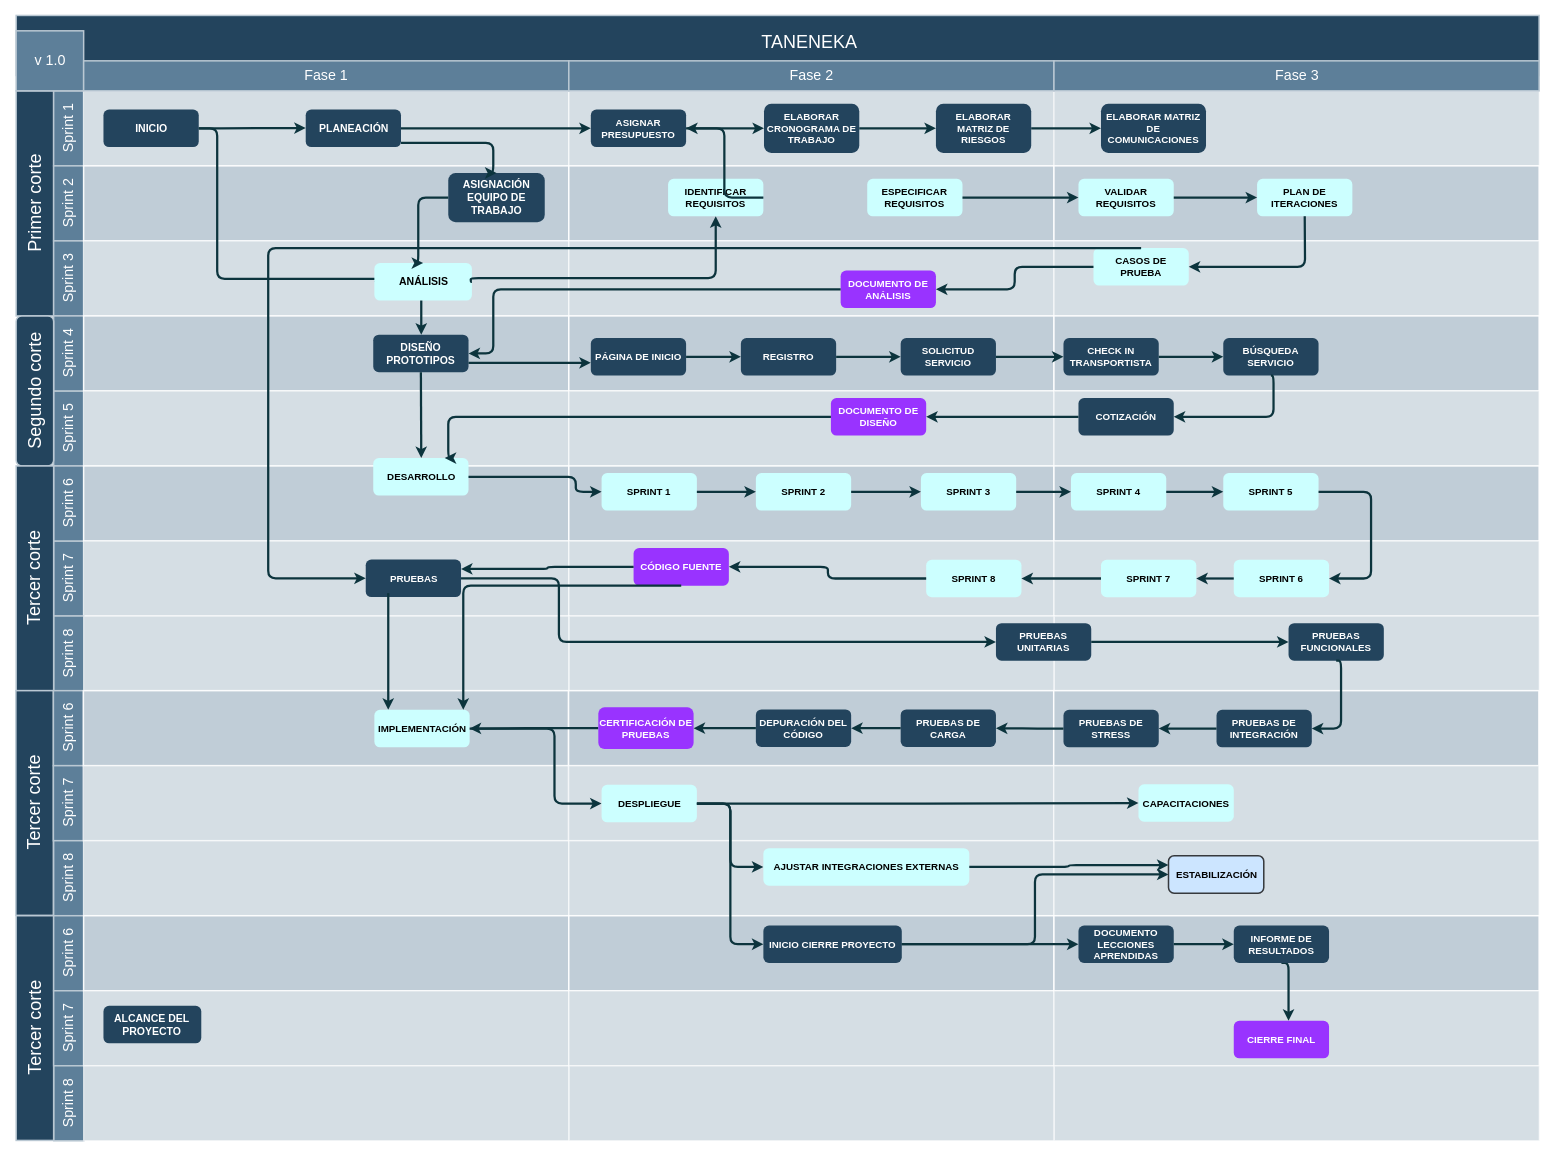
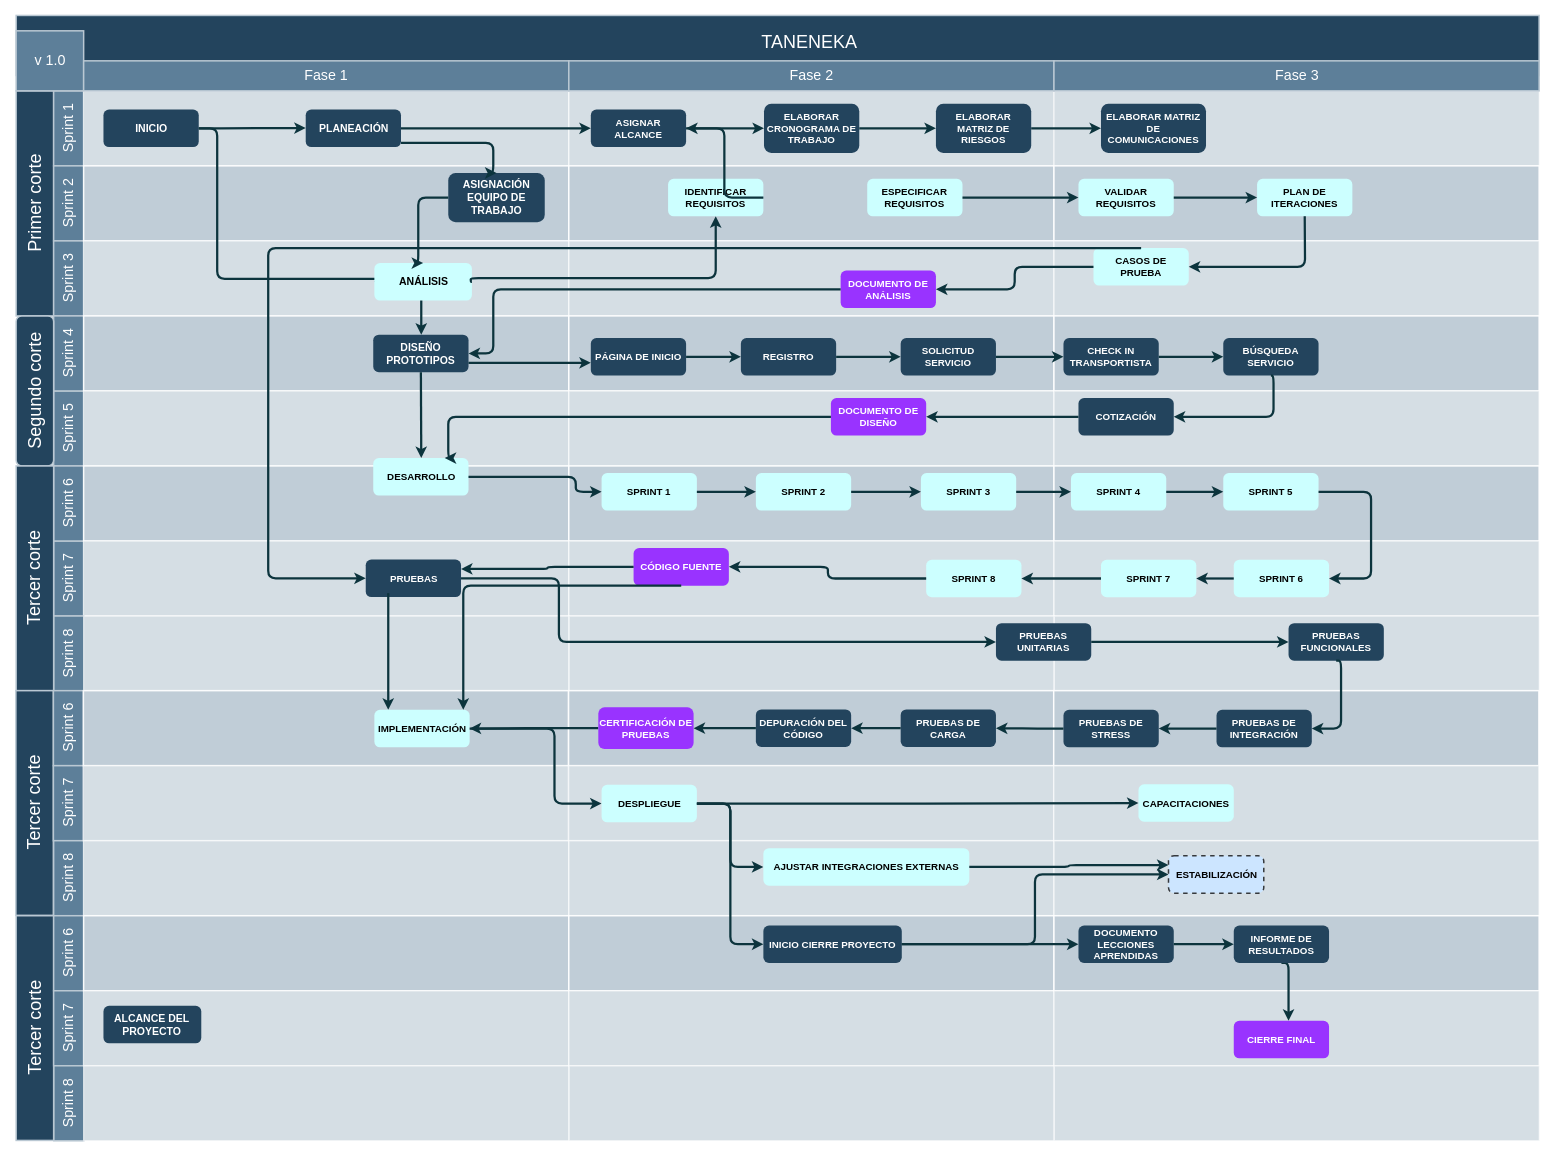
node "ASIGNAR PRESUPUESTO": label "ASIGNAR PRESUPUESTO" -> "ASIGNAR ALCANCE"
node "ESTABILIZACIÓN": style solid -> dashed
